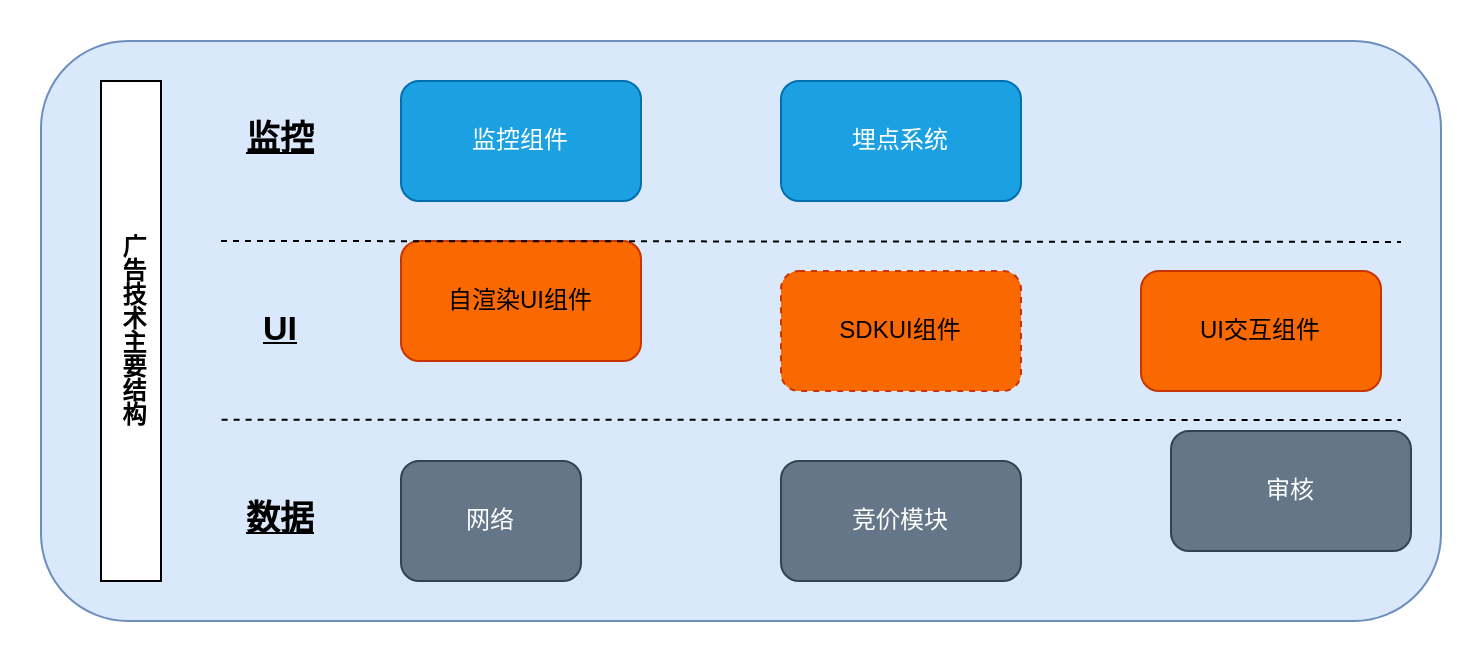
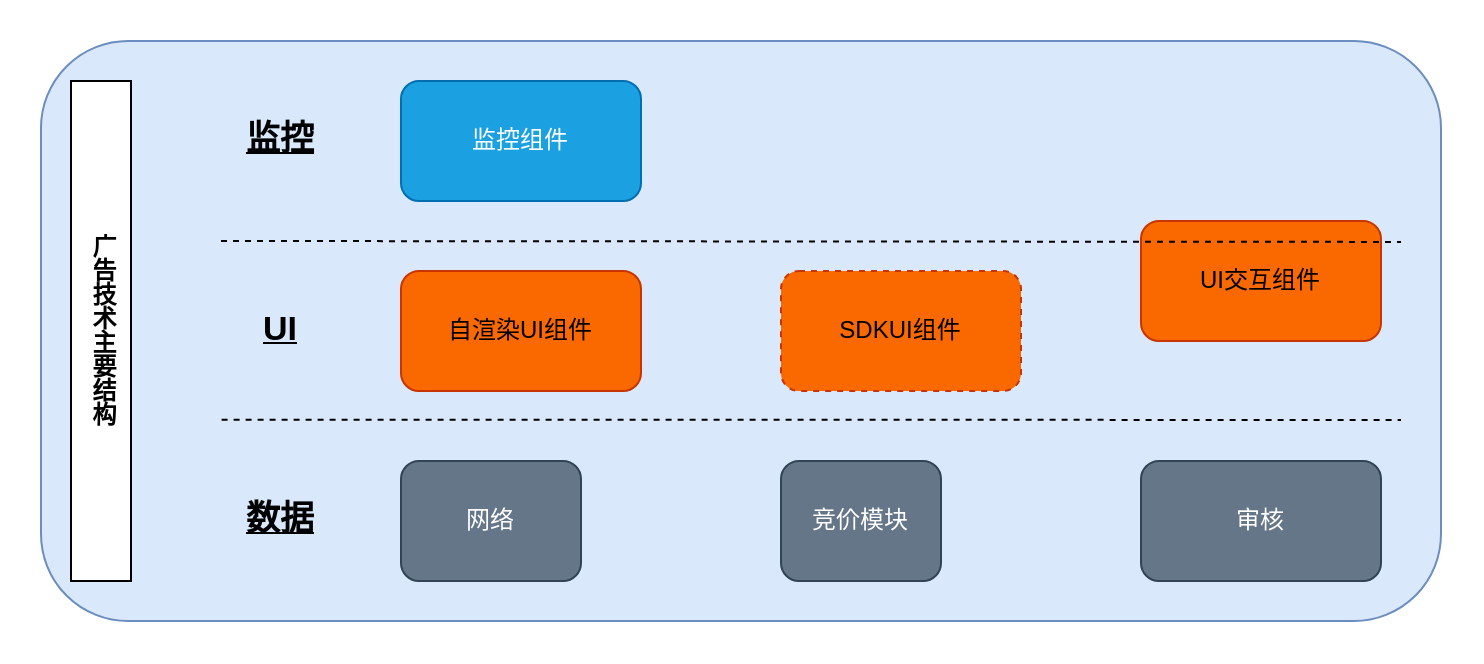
node "埋点系统": removed
node "自渲染UI组件": moved (521, 301) -> (521, 331)
node "广告技术主要结构": moved (131, 331) -> (101, 331)
node "UI交互组件": moved (1261, 331) -> (1261, 281)
node "审核": moved (1291, 491) -> (1261, 521)
node "竞价模块": size 240x120 -> 160x120
